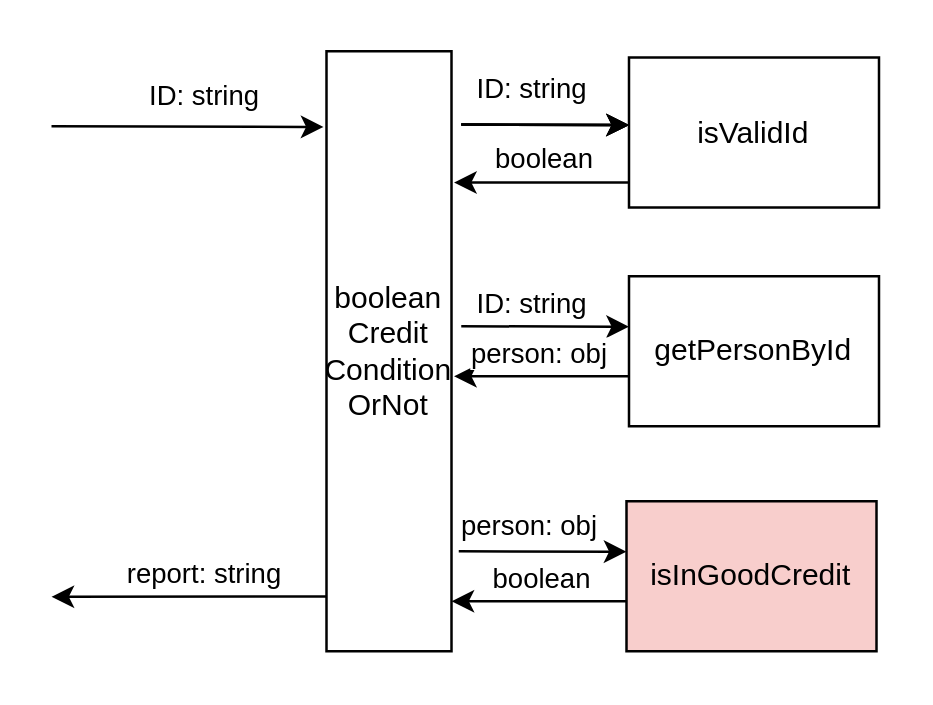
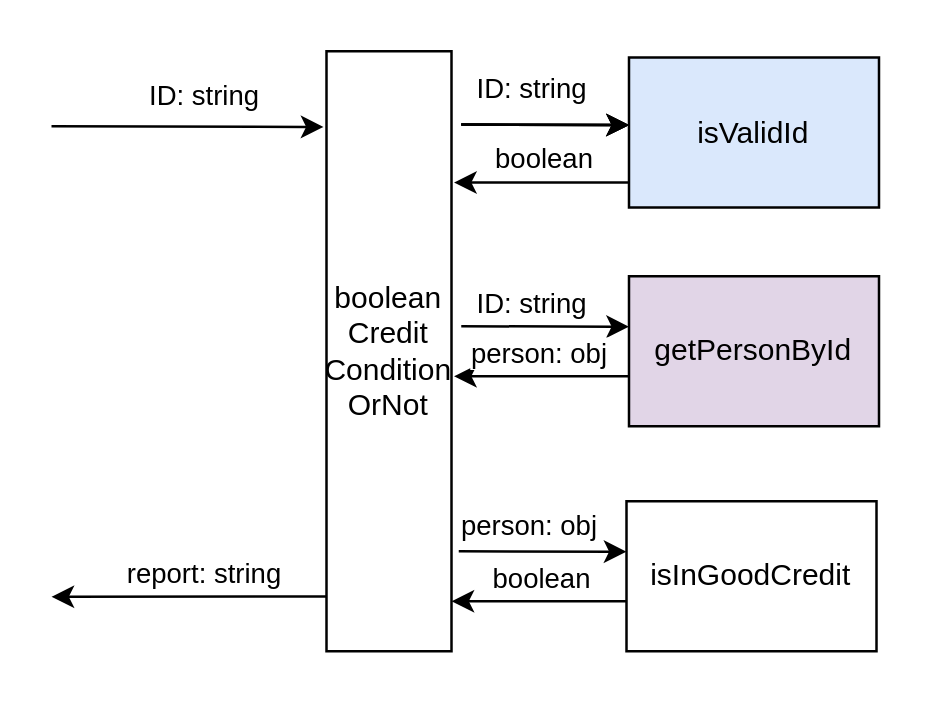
node "isValidId": fillcolor #ffffff -> #dae8fc
node "getPersonById": fillcolor #ffffff -> #e1d5e7
node "isInGoodCredit": fillcolor #f8cecc -> #ffffff
